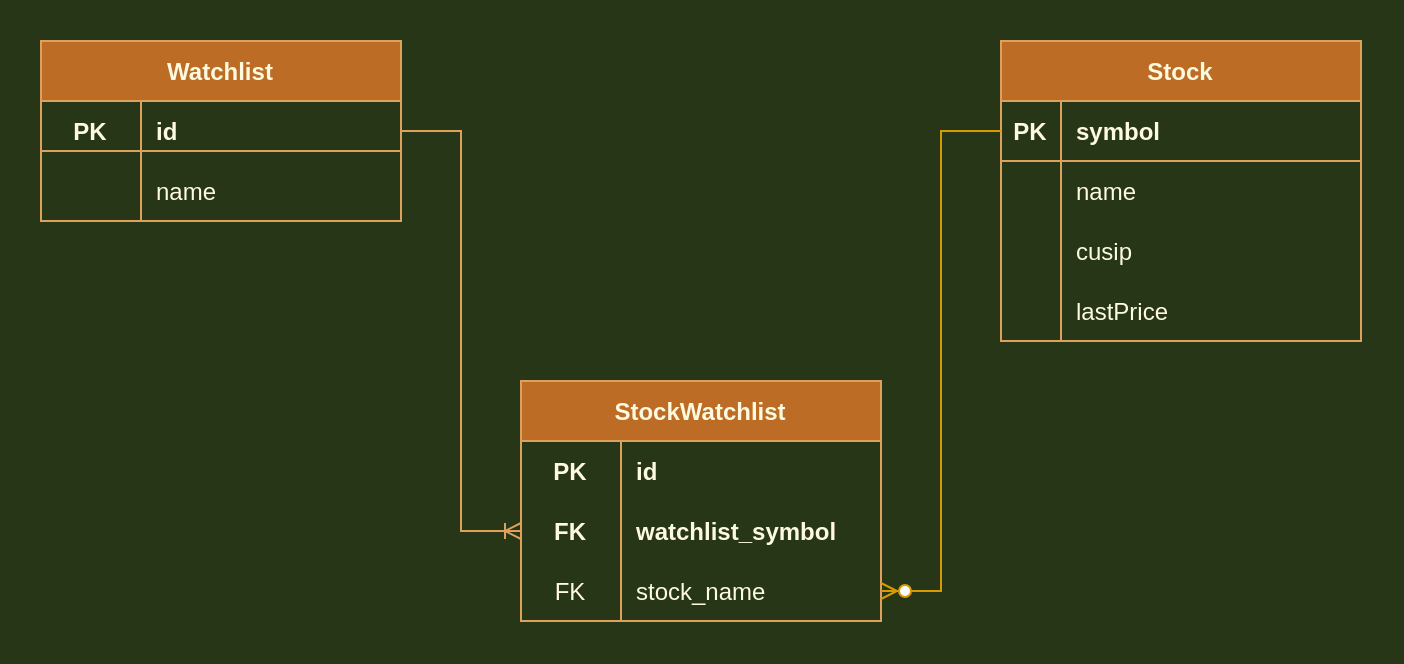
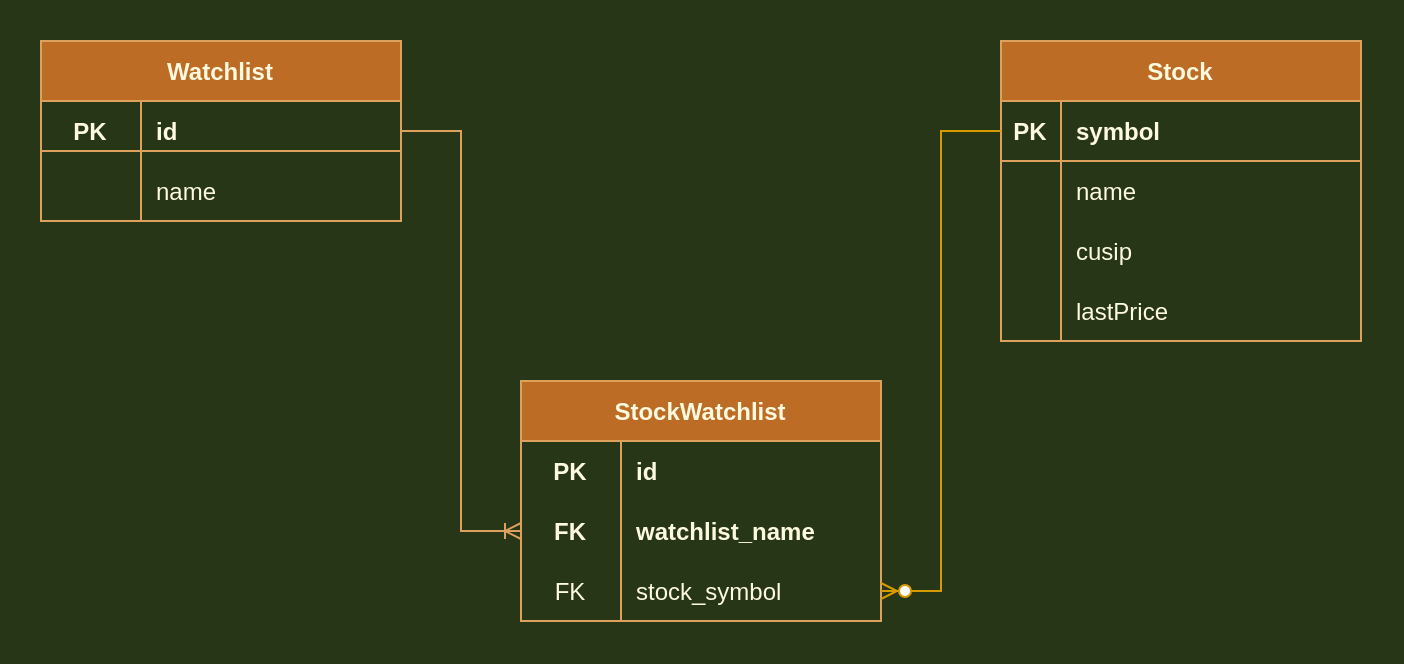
node "watchlist_symbol": label "watchlist_symbol" -> "watchlist_name"
node "stock_name": label "stock_name" -> "stock_symbol"
